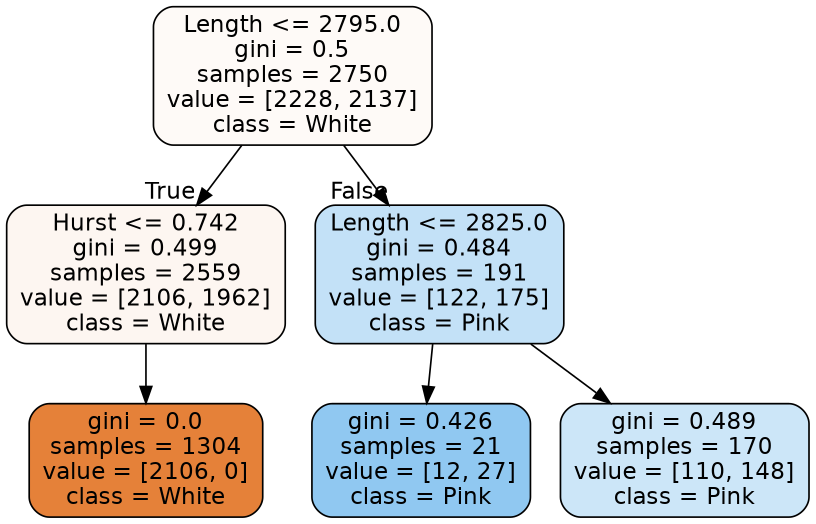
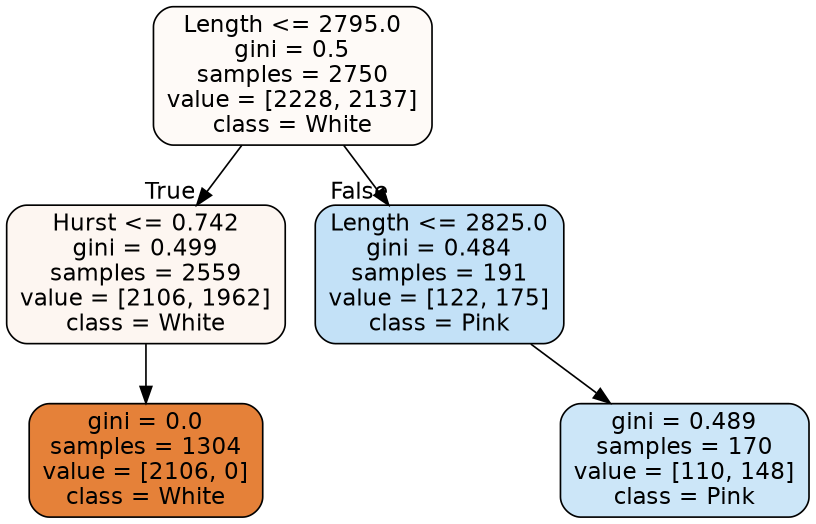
node "gini = 0.426 samples = 21 value = [12, 27] class = Pink": removed
